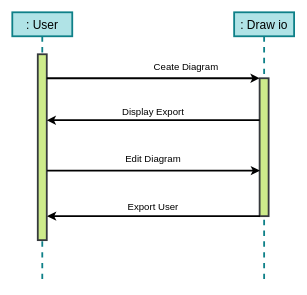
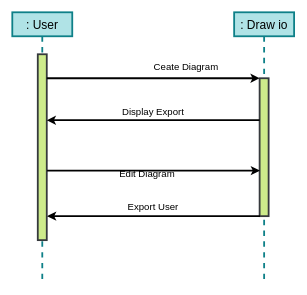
node "Edit Diagram": moved (153, 159) -> (147, 174)
